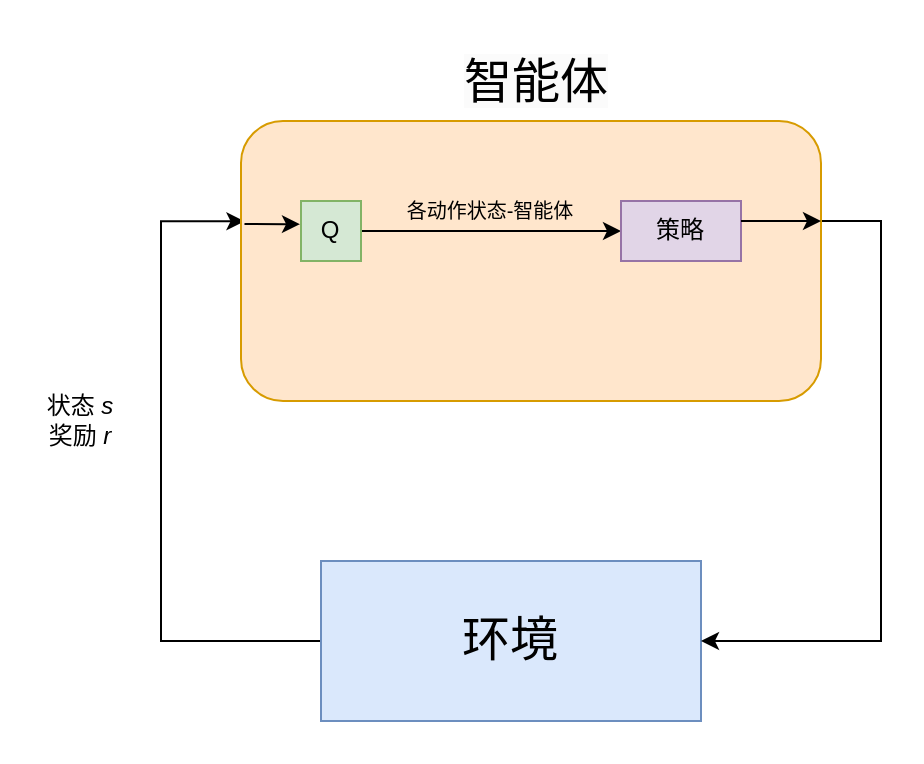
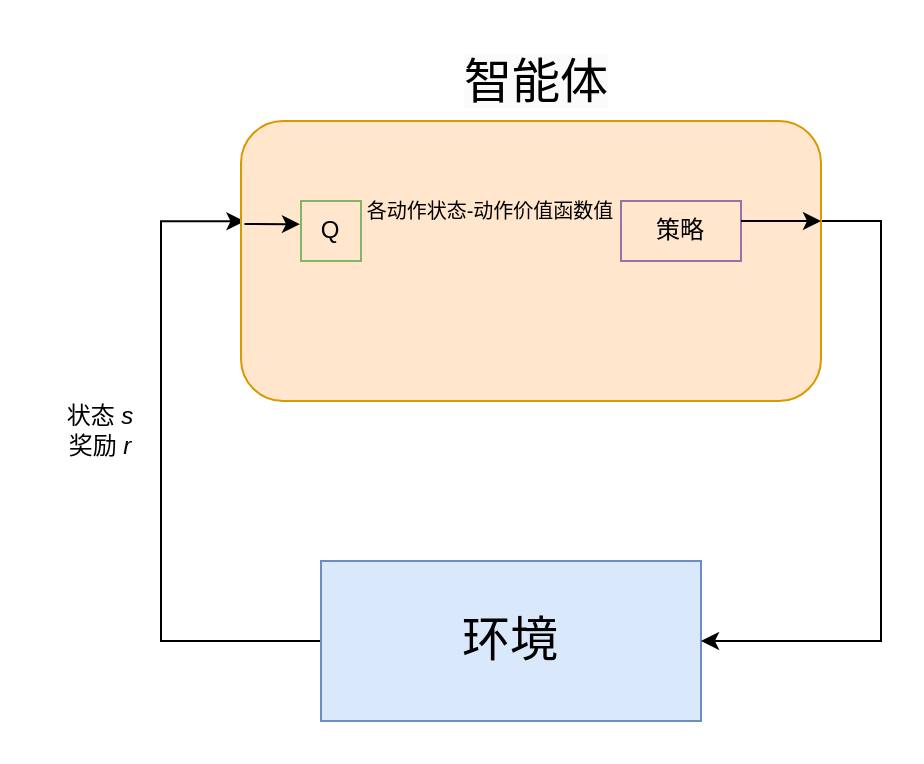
node "各动作状态-智能体": label "各动作状态-智能体" -> "各动作状态-动作价值函数值"
node "Q": fillcolor #d5e8d4 -> #ffe6cc
edge "Q" -> "策略": removed
node "策略": fillcolor #e1d5e7 -> #ffe6cc
node "状态 s 奖励 r": moved (81, 421) -> (101, 431)
